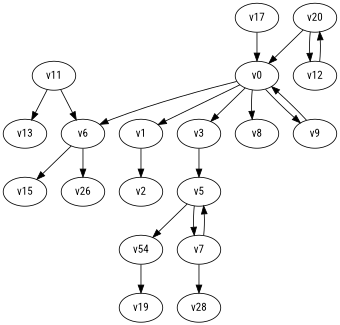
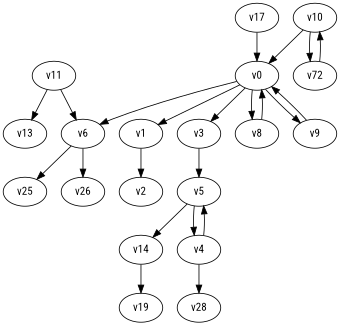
node "v20": label "v20" -> "v10"
node "v12": label "v12" -> "v72"
edge "v8" -> "v0": added
node "v15": label "v15" -> "v25"
node "v54": label "v54" -> "v14"
node "v7": label "v7" -> "v4"
